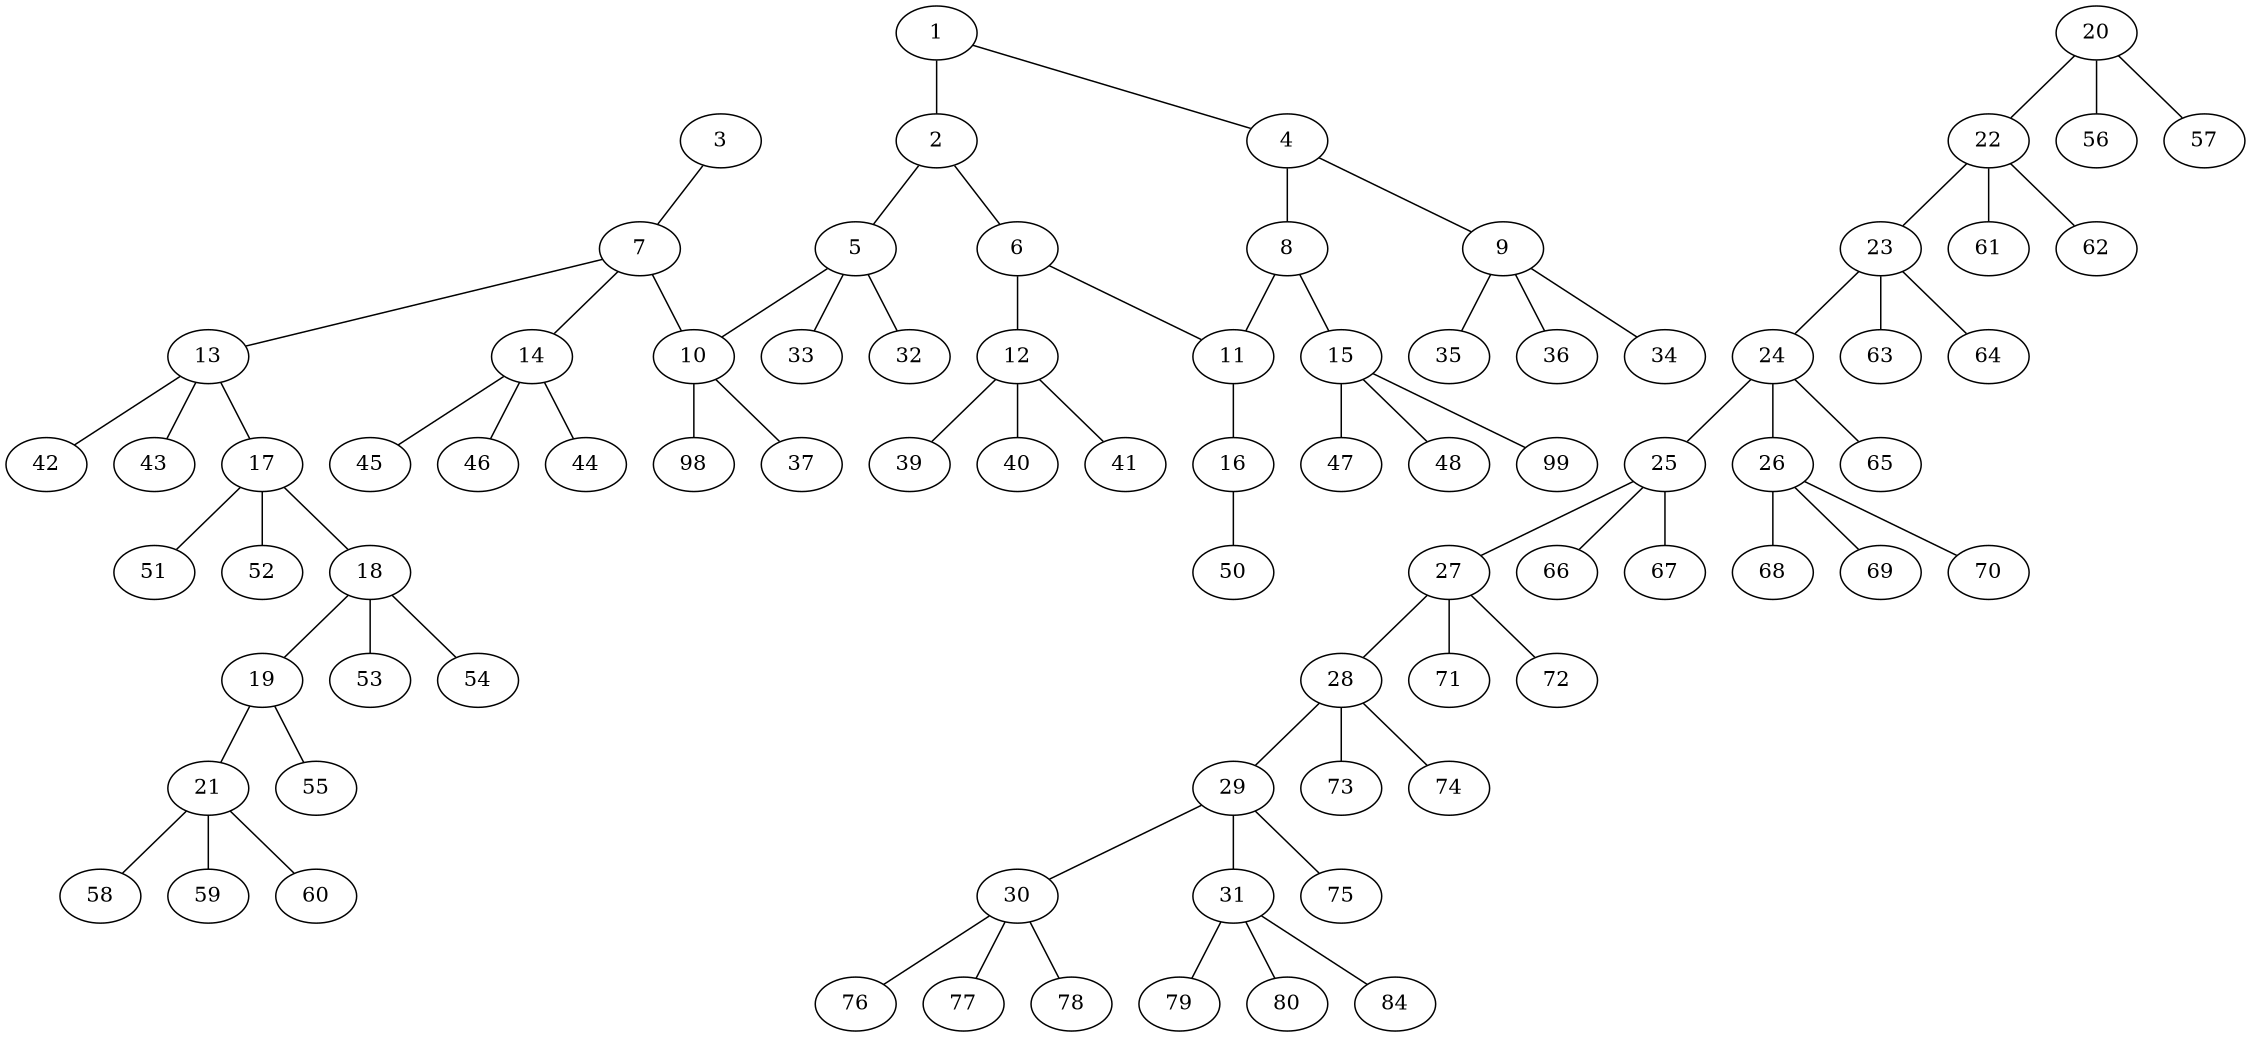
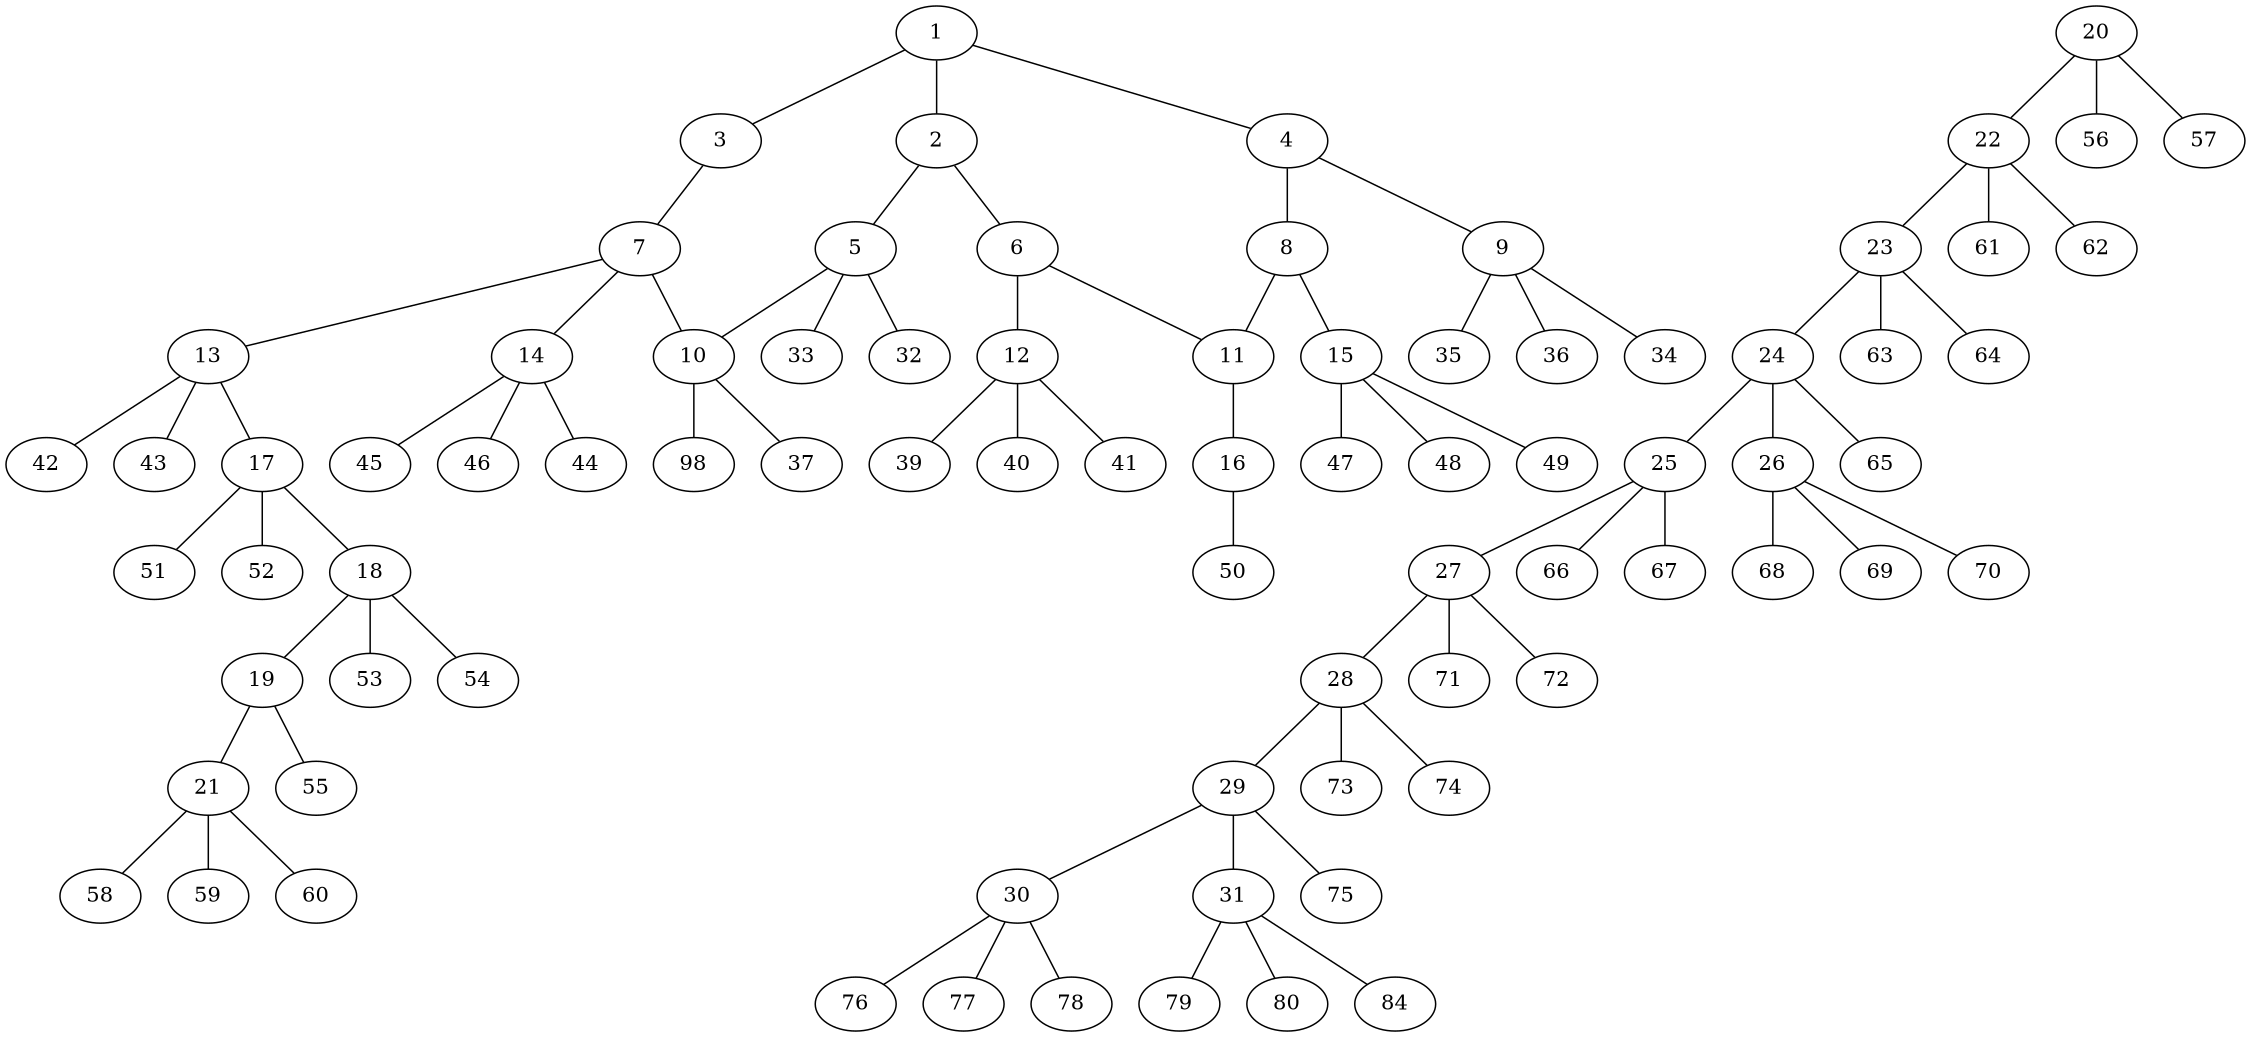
edge "1" -- "3": added
node "99": label "99" -> "49"
